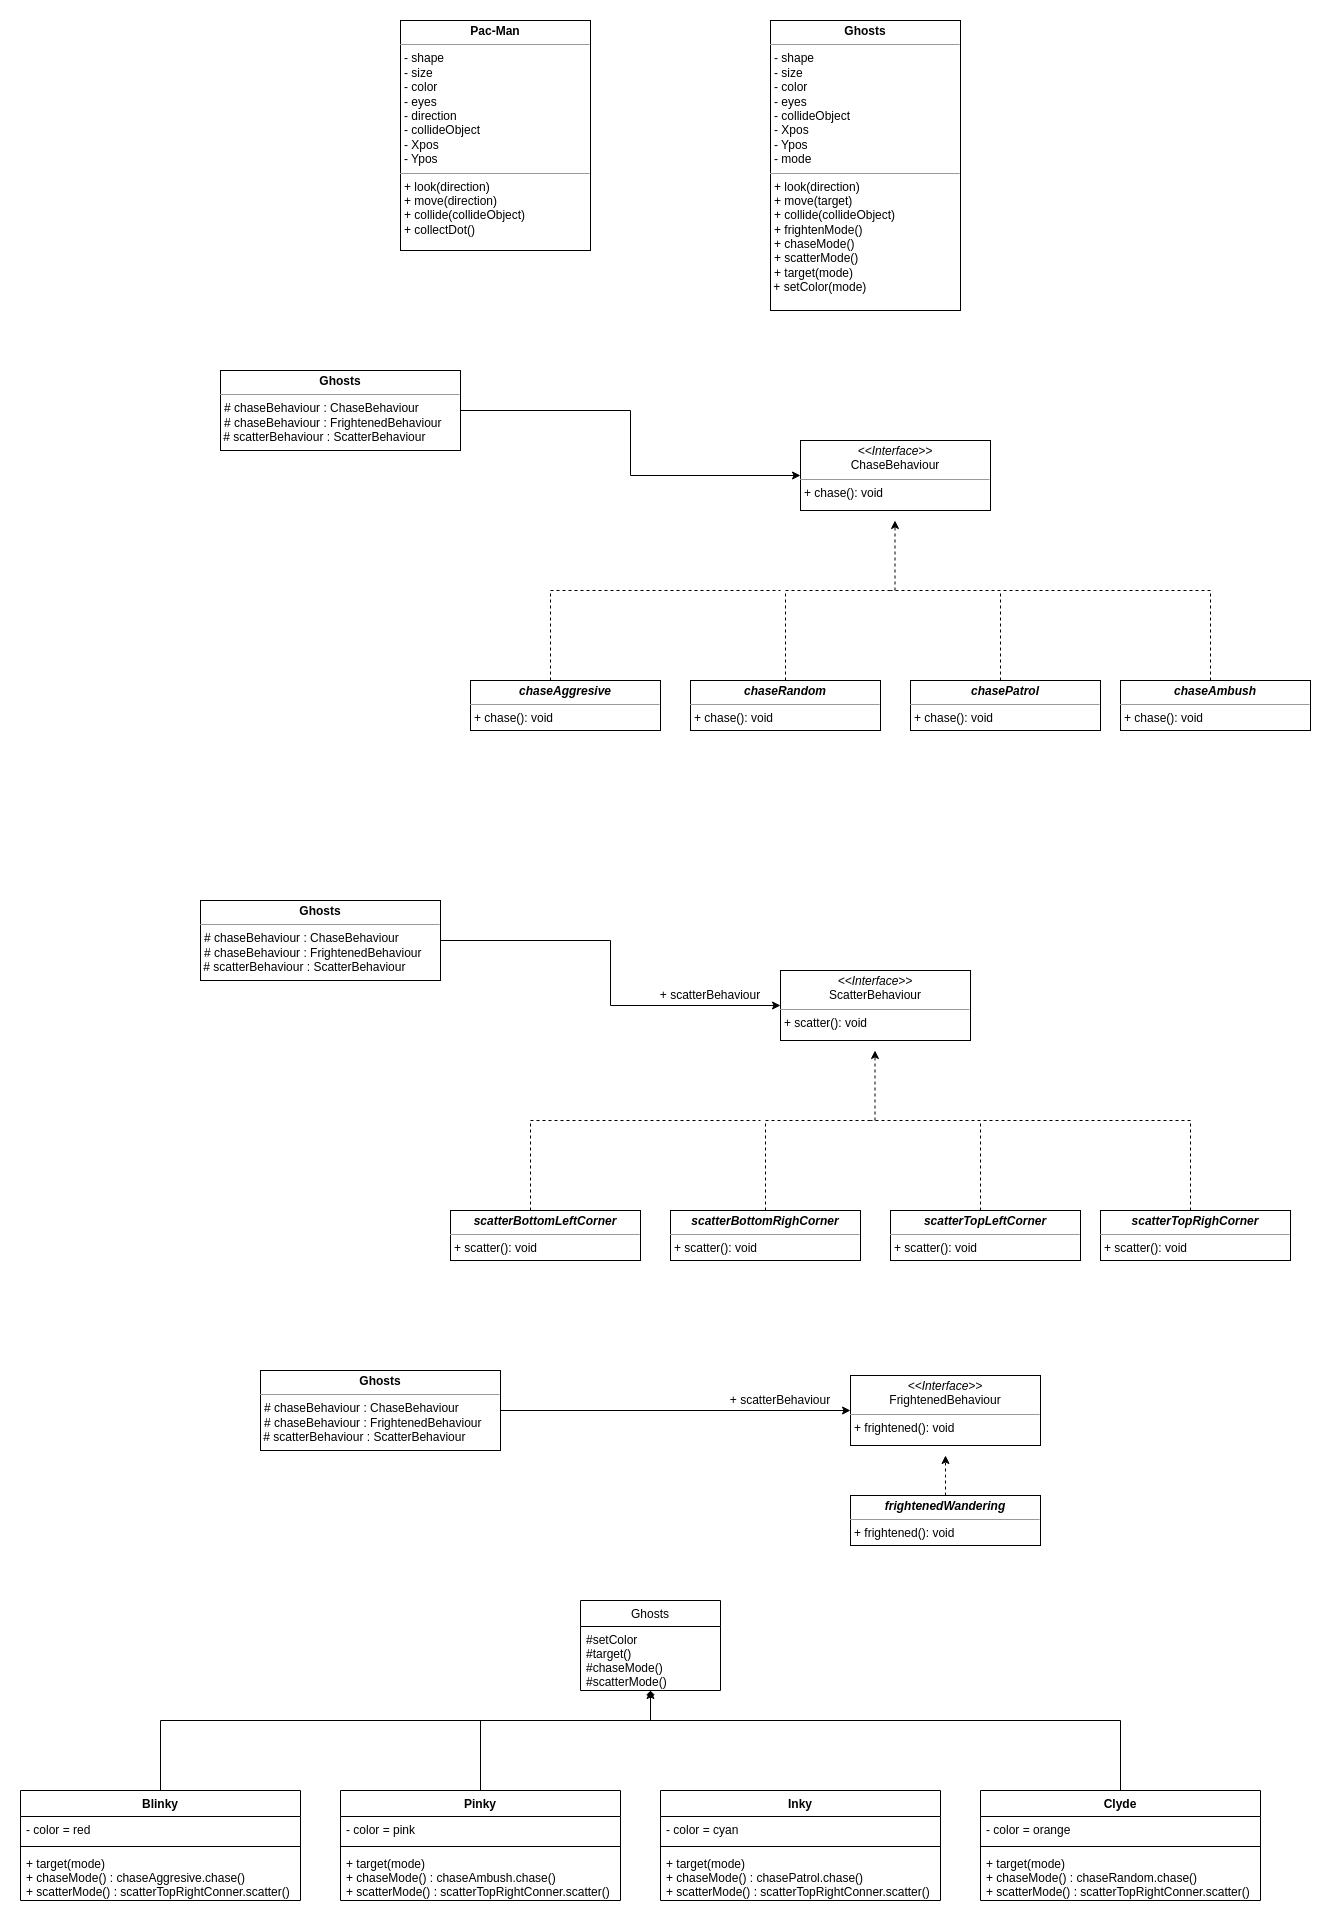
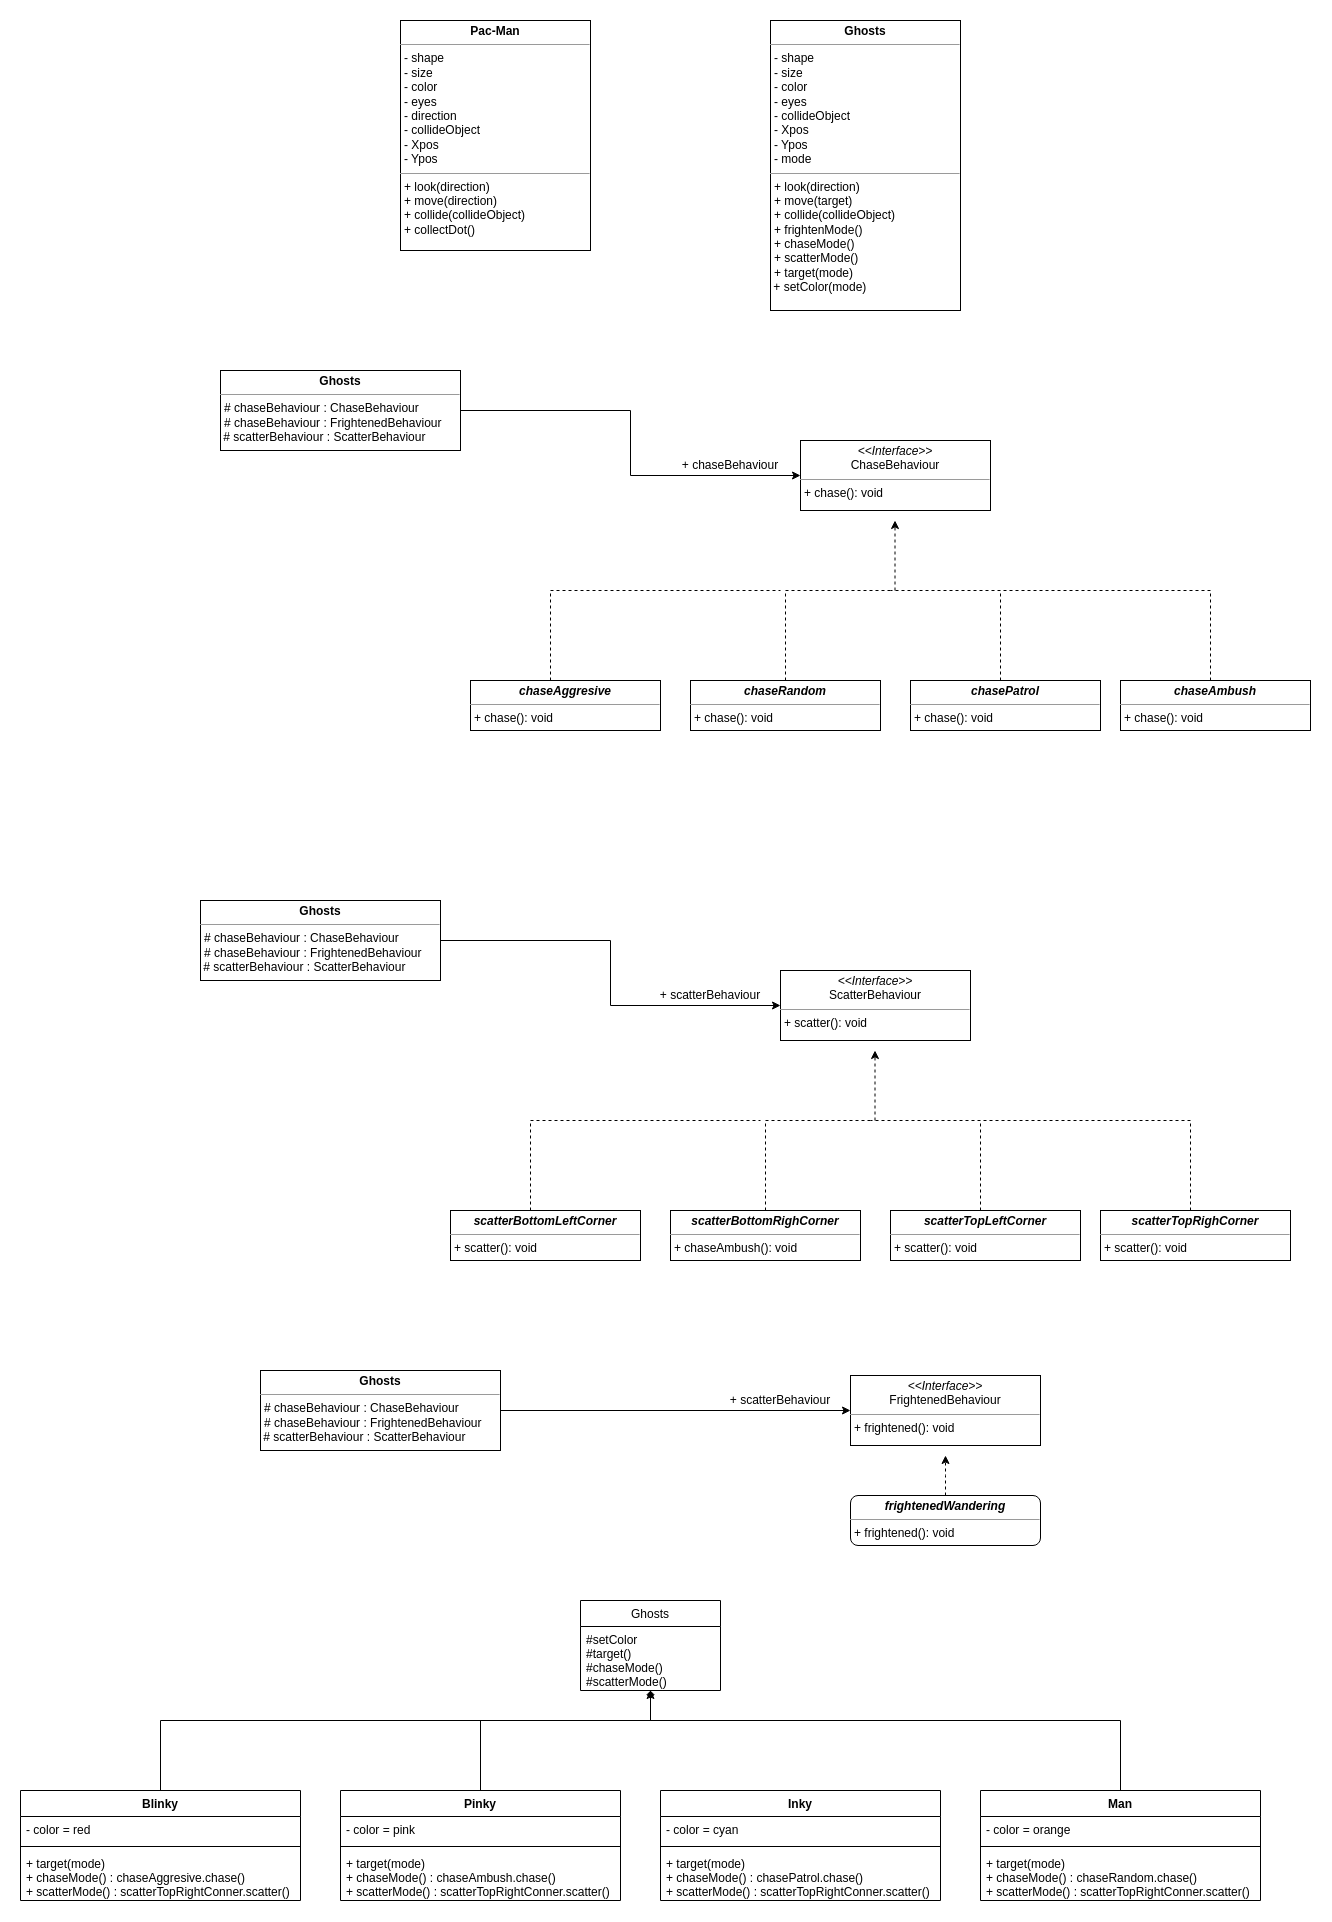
node "+ chaseBehaviour": added
node "scatterBottomRighCorner + scatter(): void": label "scatterBottomRighCorner + scatter(): void" -> "scatterBottomRighCorner + chaseAmbush(): void"
node "frightenedWandering + frightened(): void": shape rectangle -> rounded rectangle
node "Clyde": label "Clyde" -> "Man"
